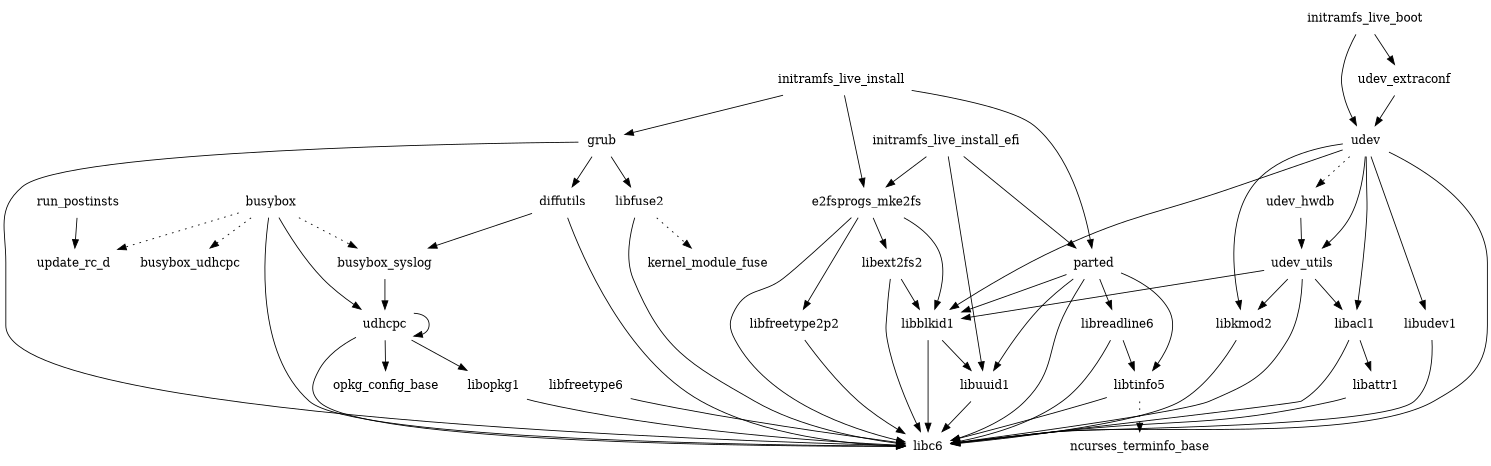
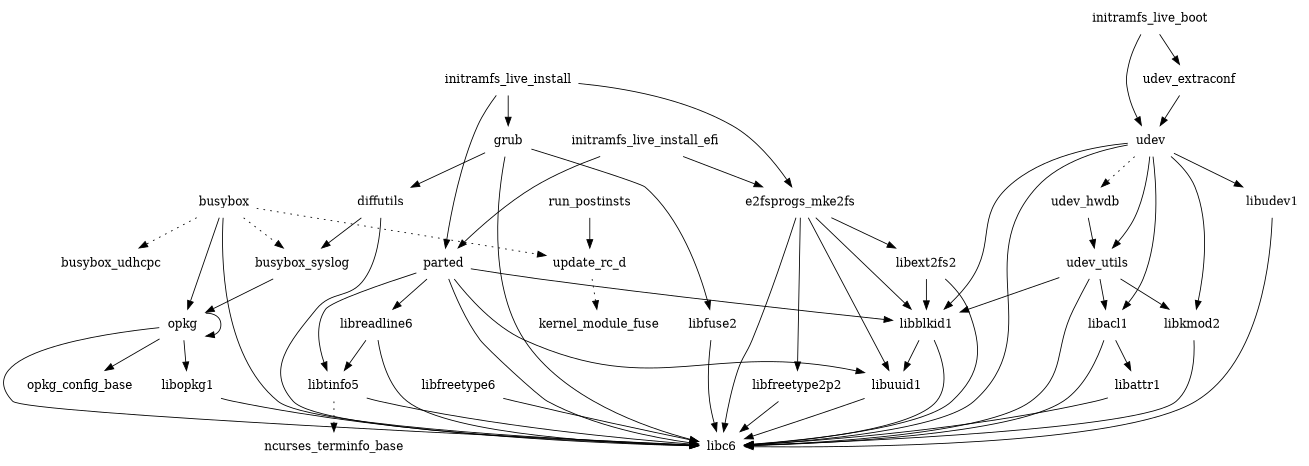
edge "libfuse2" -> "kernel_module_fuse": now "update_rc_d" -> "kernel_module_fuse"
edge "initramfs_live_install_efi" -> "libuuid1": now "e2fsprogs_mke2fs" -> "libuuid1"
node "udhcpc": label "udhcpc" -> "opkg"
